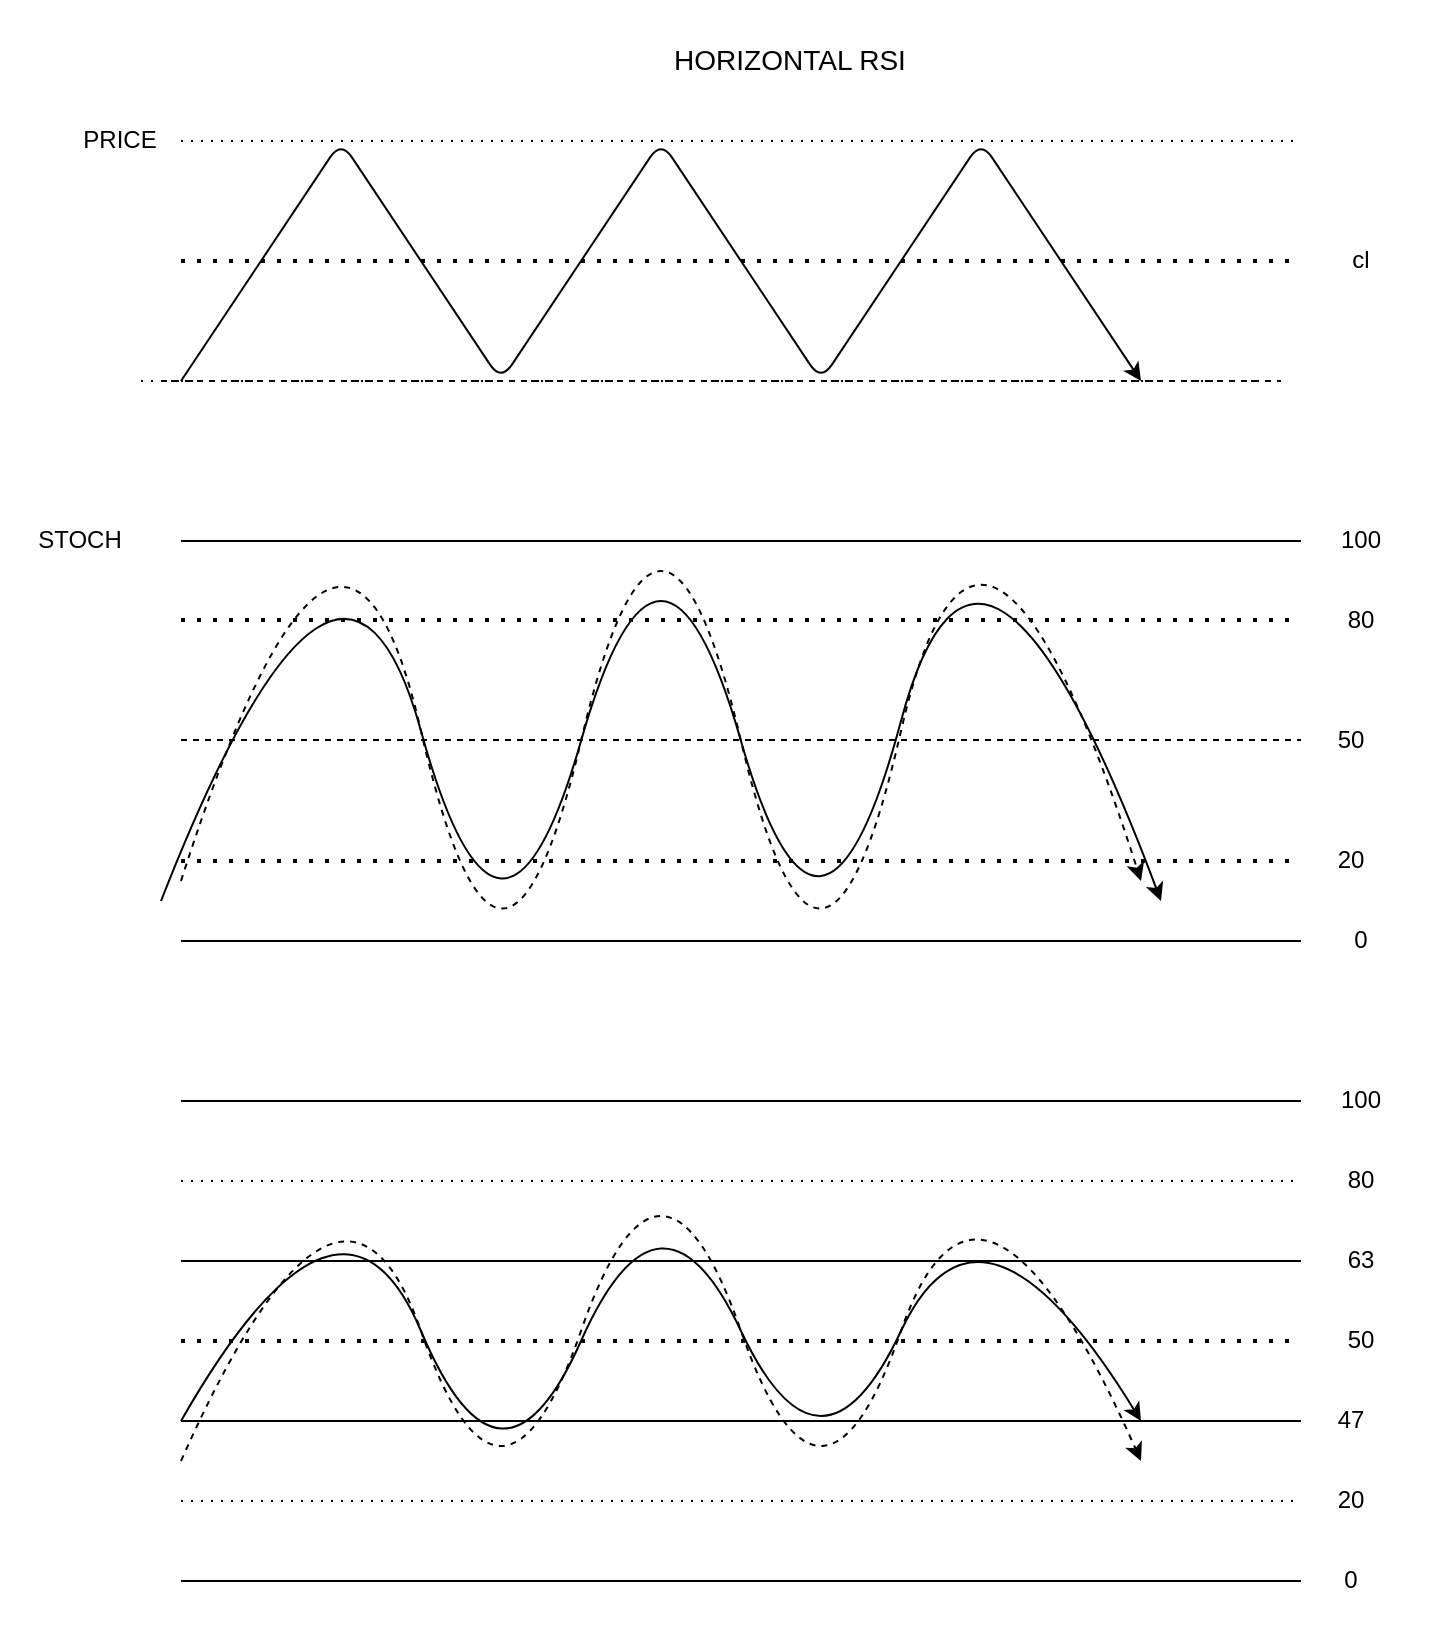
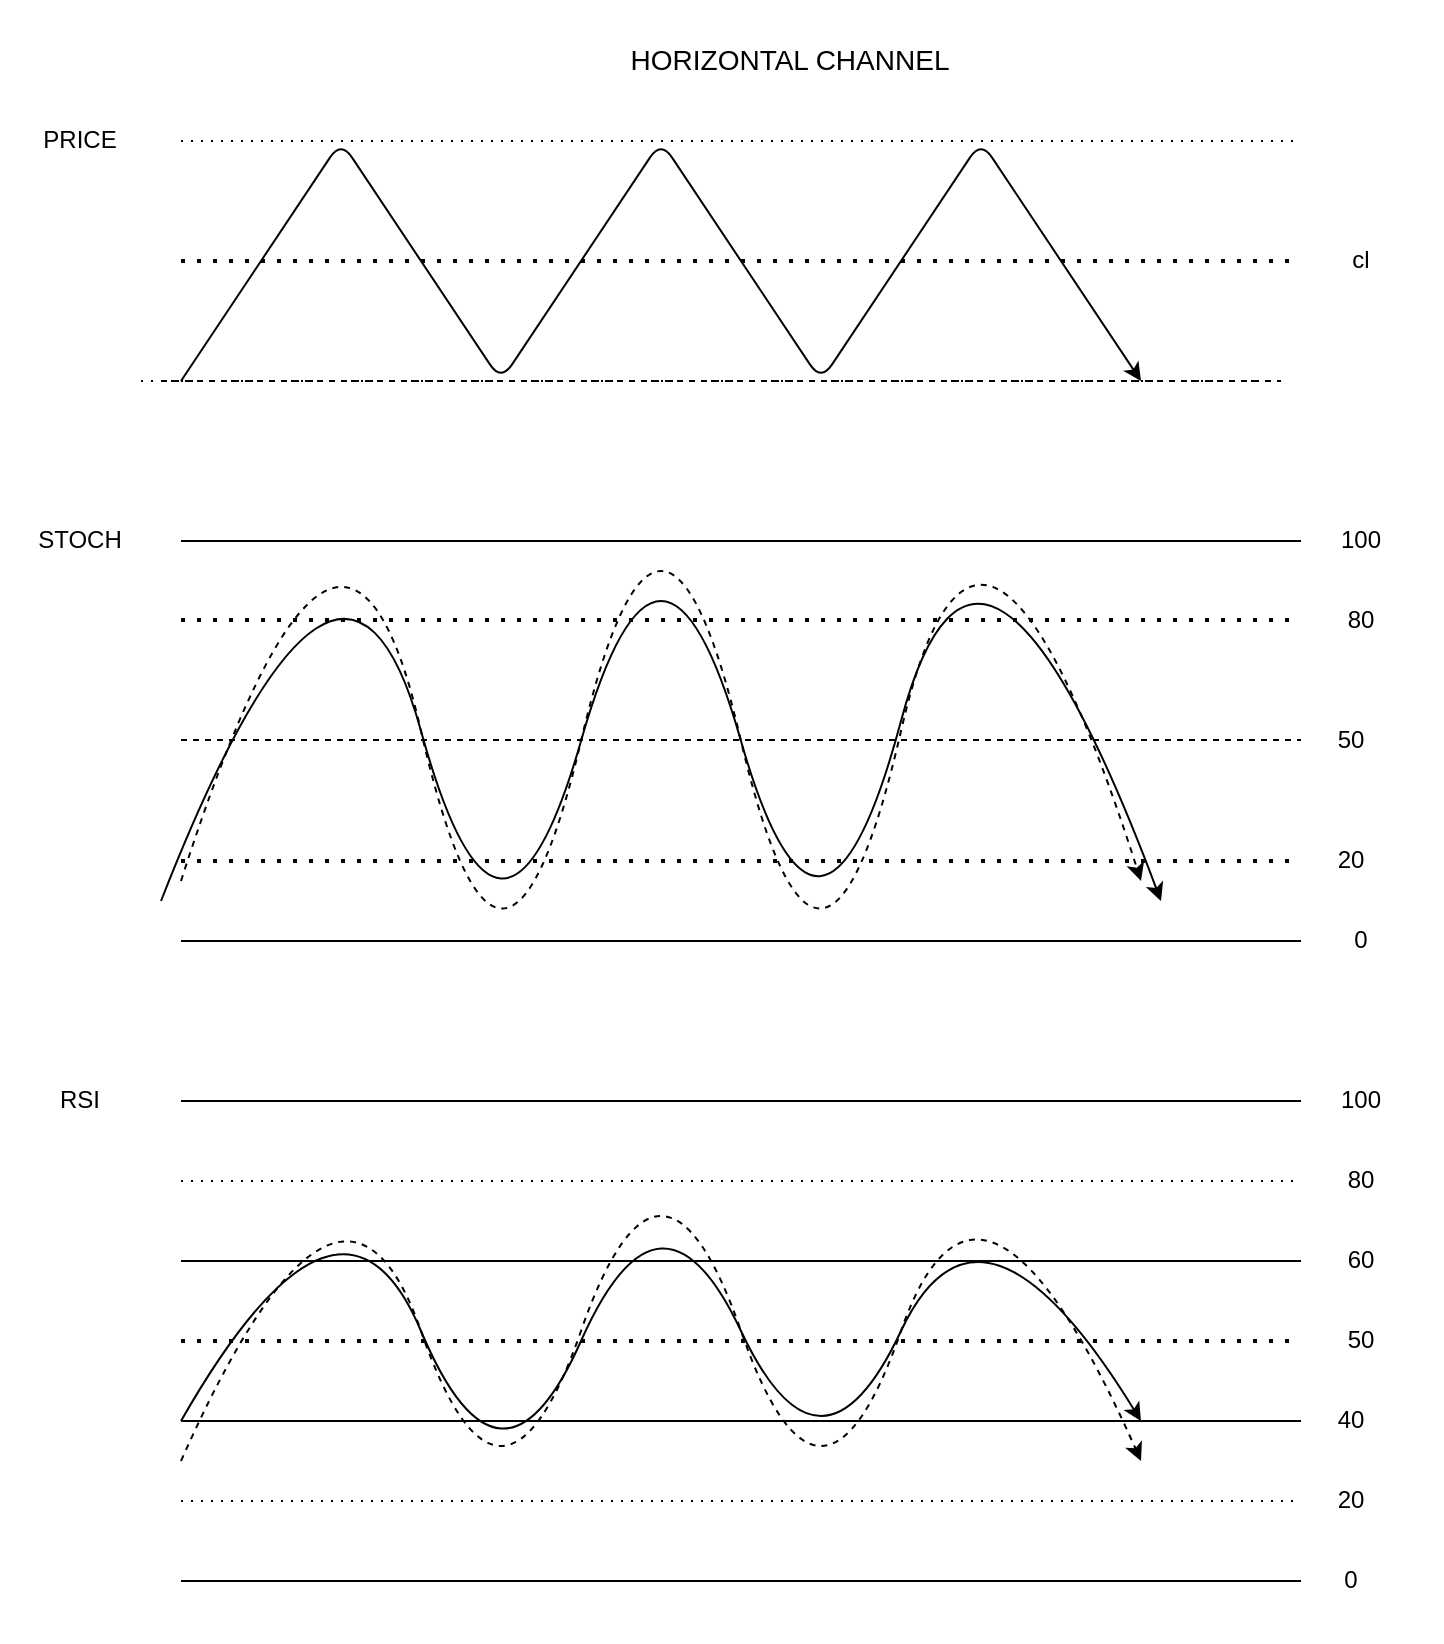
node "HORIZONTAL RSI": label "HORIZONTAL RSI" -> "HORIZONTAL CHANNEL"
node "PRICE": moved (121, 141) -> (81, 141)
node "RSI": added
node "63": label "63" -> "60"
node "47": label "47" -> "40"
